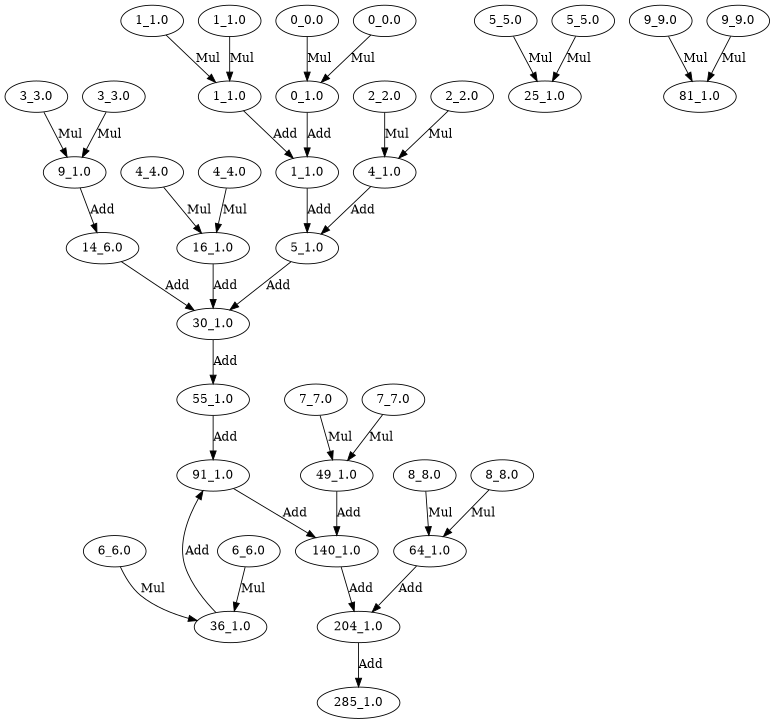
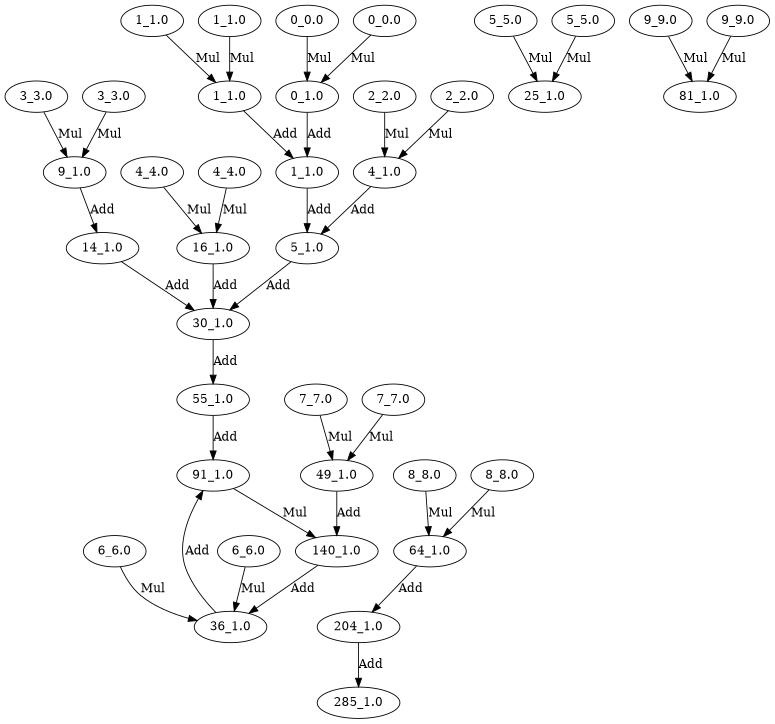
node "14_6.0": label "14_6.0" -> "14_1.0"
edge "91_1.0" -> "140_1.0": label "Add" -> "Mul"
edge "140_1.0" -> "204_1.0": now "140_1.0" -> "36_1.0"
